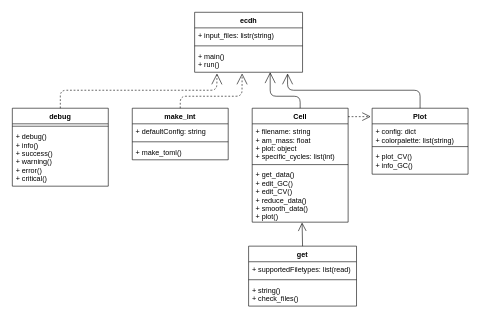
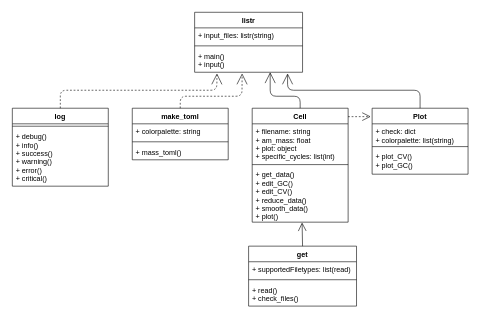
node "ecdh": label "ecdh" -> "listr"
node "+ main() + run()": label "+ main() + run()" -> "+ main() + input()"
node "debug": label "debug" -> "log"
node "make_int": label "make_int" -> "make_toml"
node "+ defaultConfig: string": label "+ defaultConfig: string" -> "+ colorpalette: string"
node "+ config: dict + colorpalette: list(string)": label "+ config: dict + colorpalette: list(string)" -> "+ check: dict + colorpalette: list(string)"
node "+ make_toml()": label "+ make_toml()" -> "+ mass_toml()"
node "+ plot_CV() + info_GC()": label "+ plot_CV() + info_GC()" -> "+ plot_CV() + plot_GC()"
node "+ string() + check_files()": label "+ string() + check_files()" -> "+ read() + check_files()"
